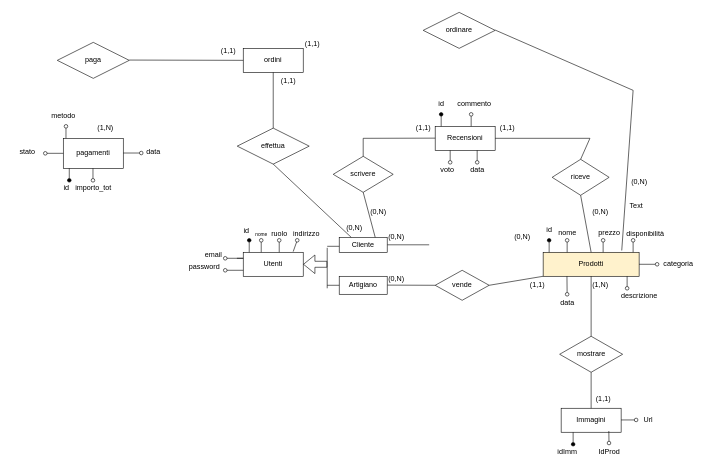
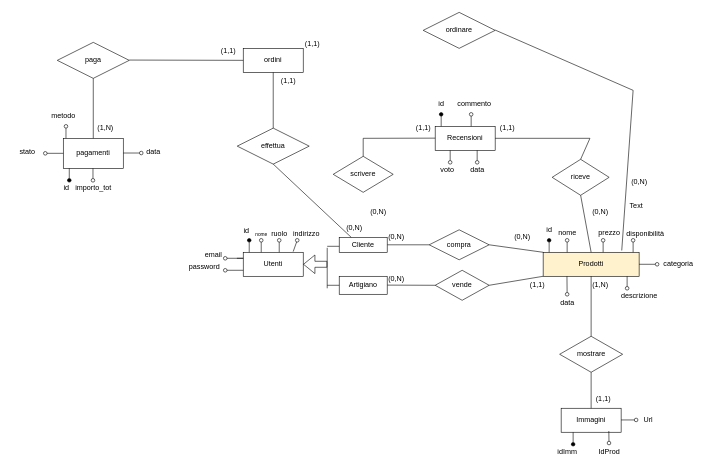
edge "paga" -- "pagamenti": added
edge "scrivere" -- "Cliente": removed
node "compra": added
edge "compra" -- "Prodotti": added
